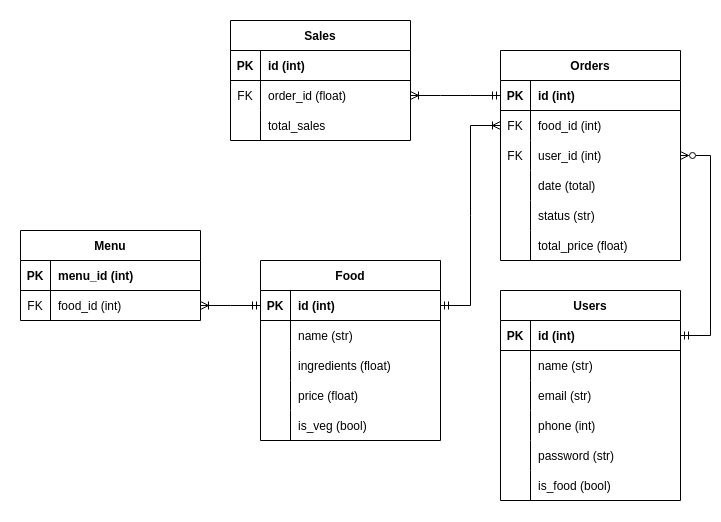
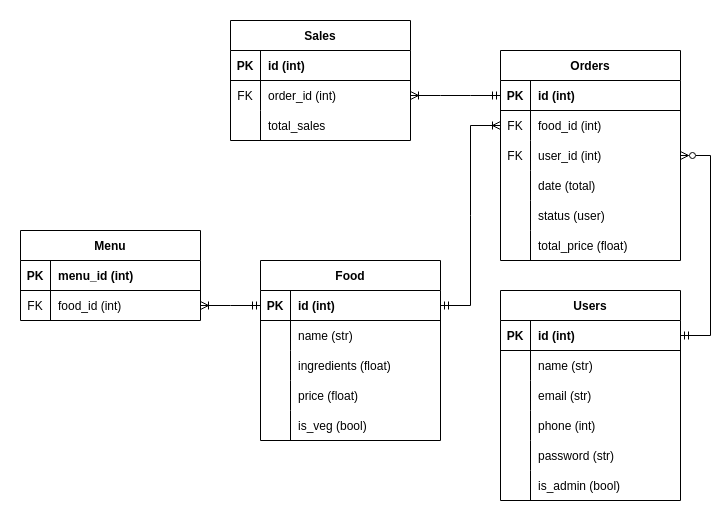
node "order_id (float)": label "order_id (float)" -> "order_id (int)"
node "status (str)": label "status (str)" -> "status (user)"
node "is_food (bool)": label "is_food (bool)" -> "is_admin (bool)"
